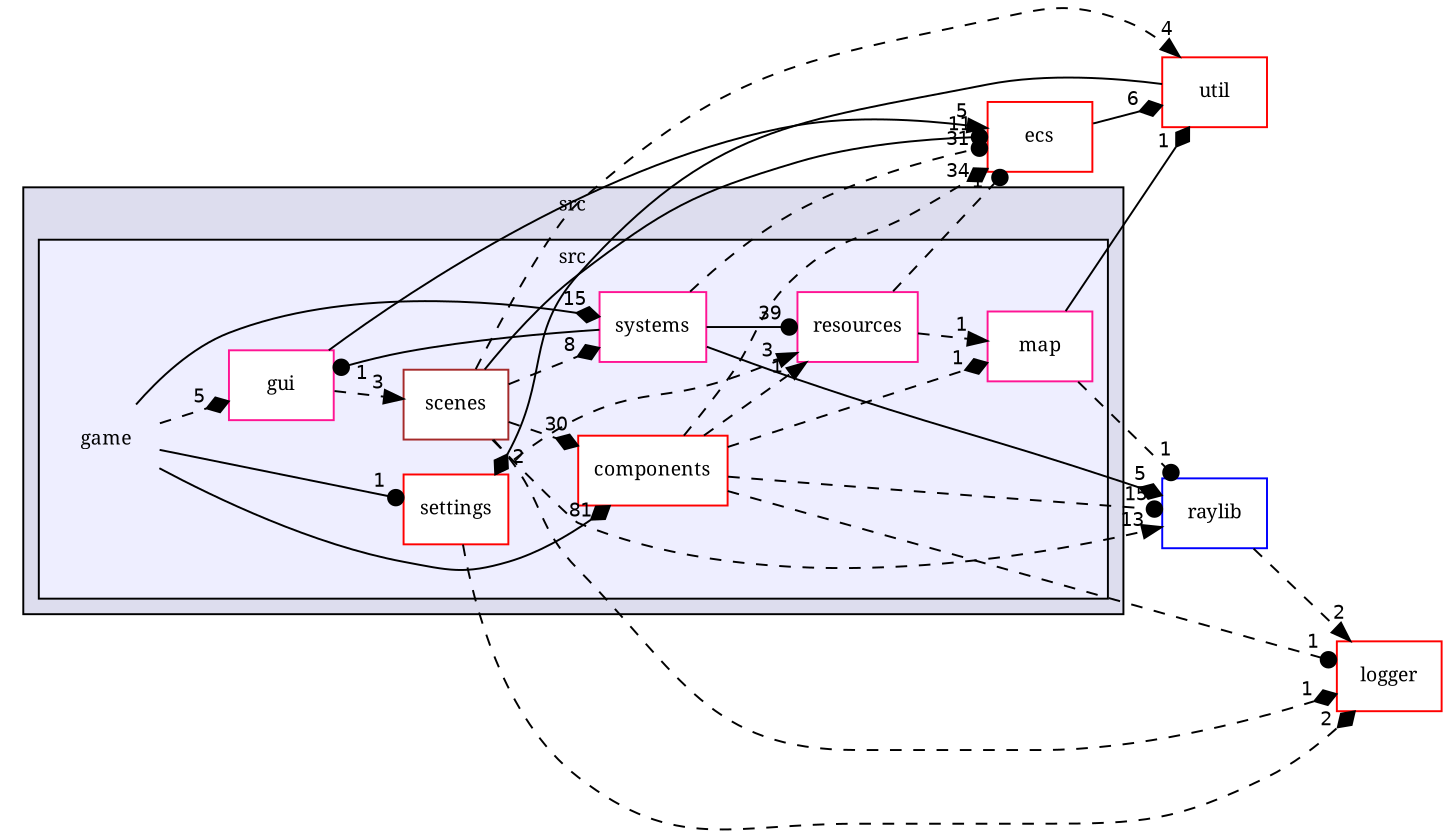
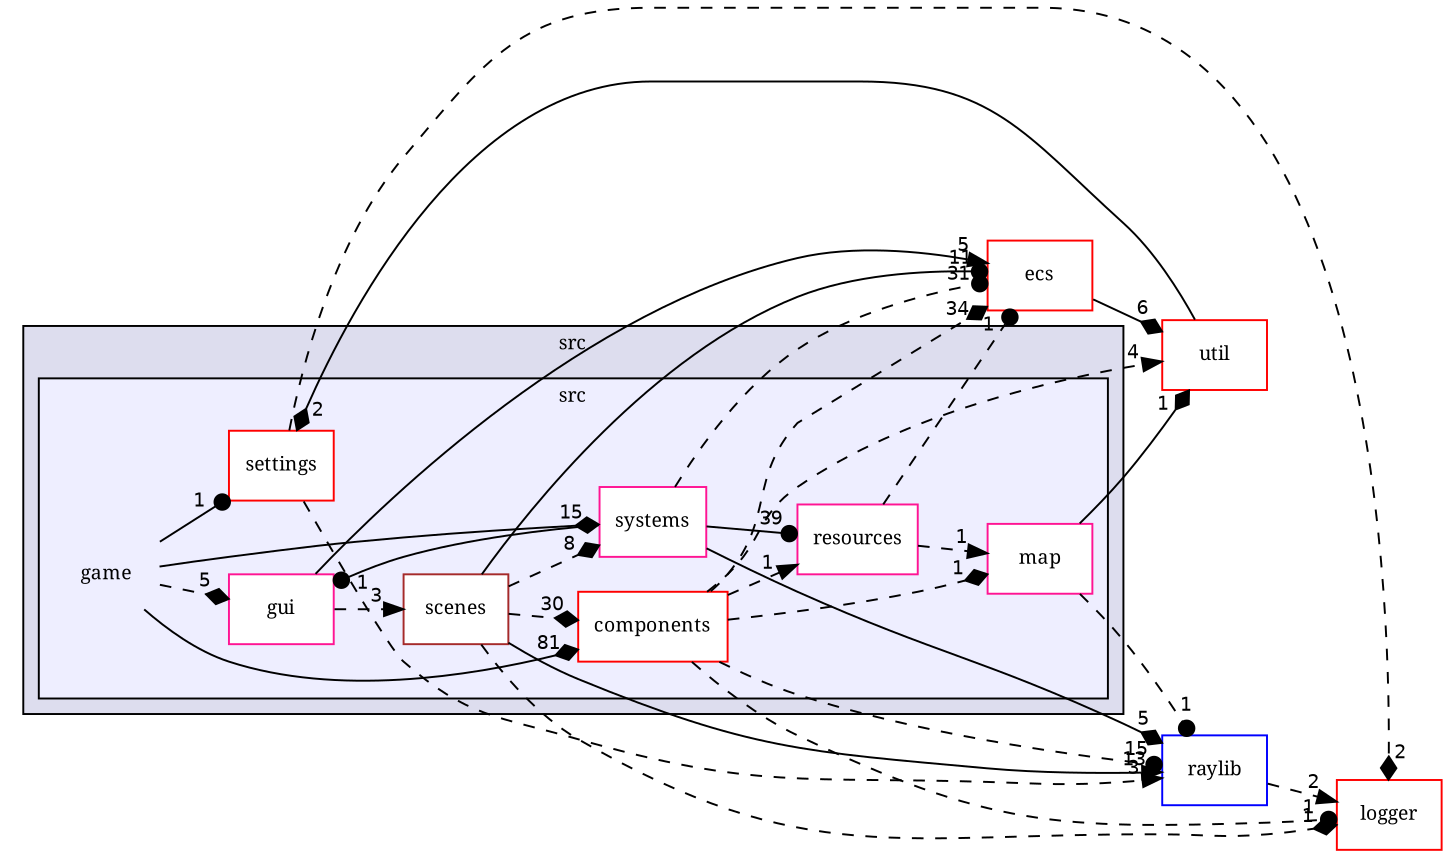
edge "scenes" -> "util": now "components" -> "util"
edge "settings" -> "resources": now "settings" -> "raylib"
edge "scenes" -> "raylib": style dashed -> solid
